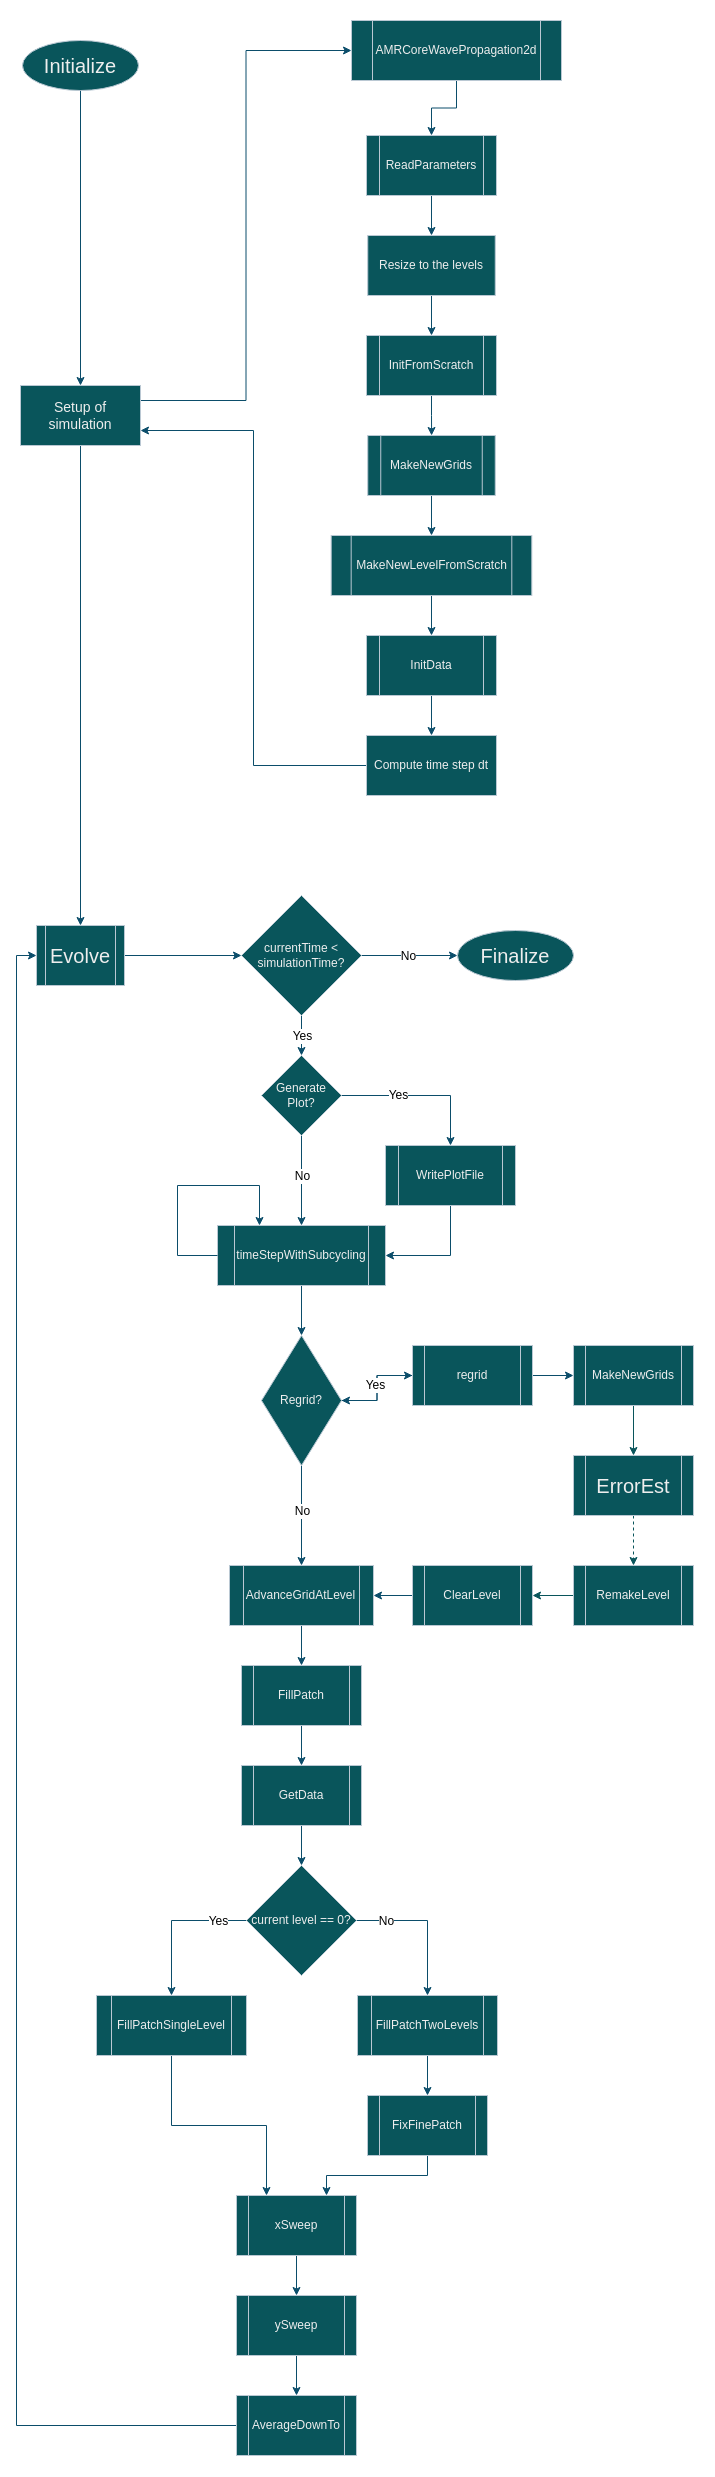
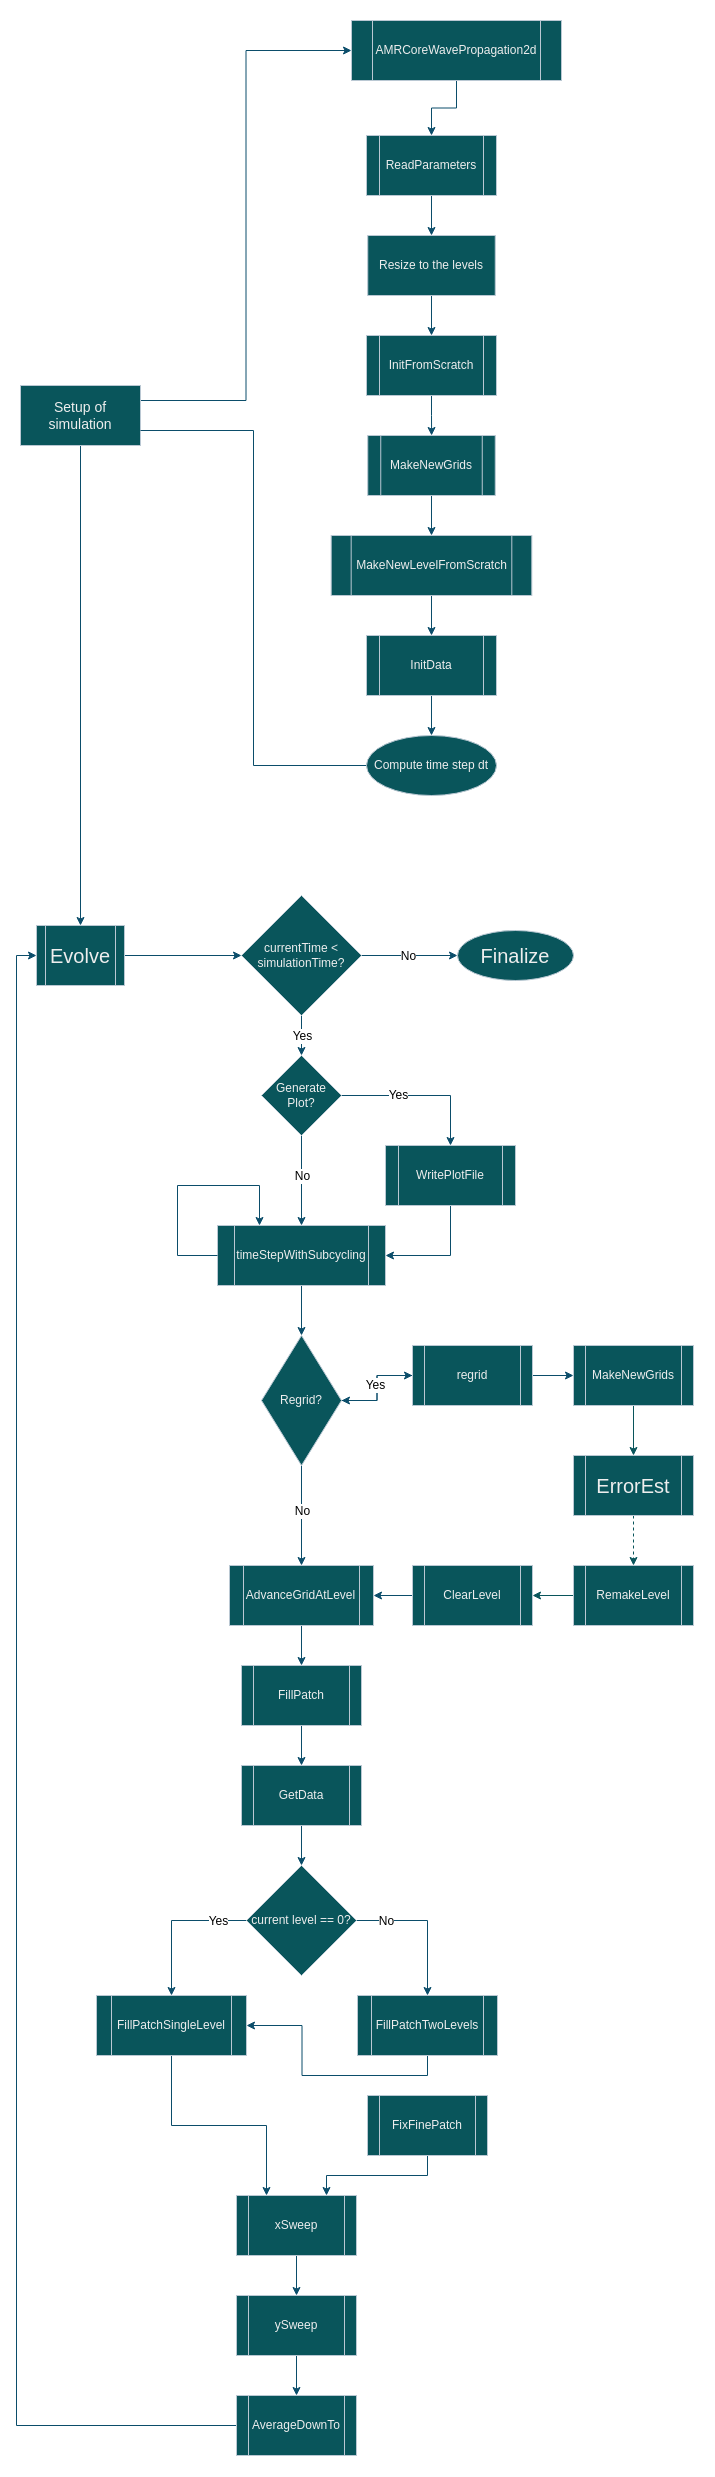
node "Initialize": removed
edge "Initialize" -> "Setup of simulation": removed
edge "Compute time step dt" -> "Setup of simulation": arrowhead classic -> none
node "Compute time step dt": shape rectangle -> ellipse
edge "FillPatchTwoLevels" -> "FixFinePatch": now "FillPatchTwoLevels" -> "FillPatchSingleLevel"
